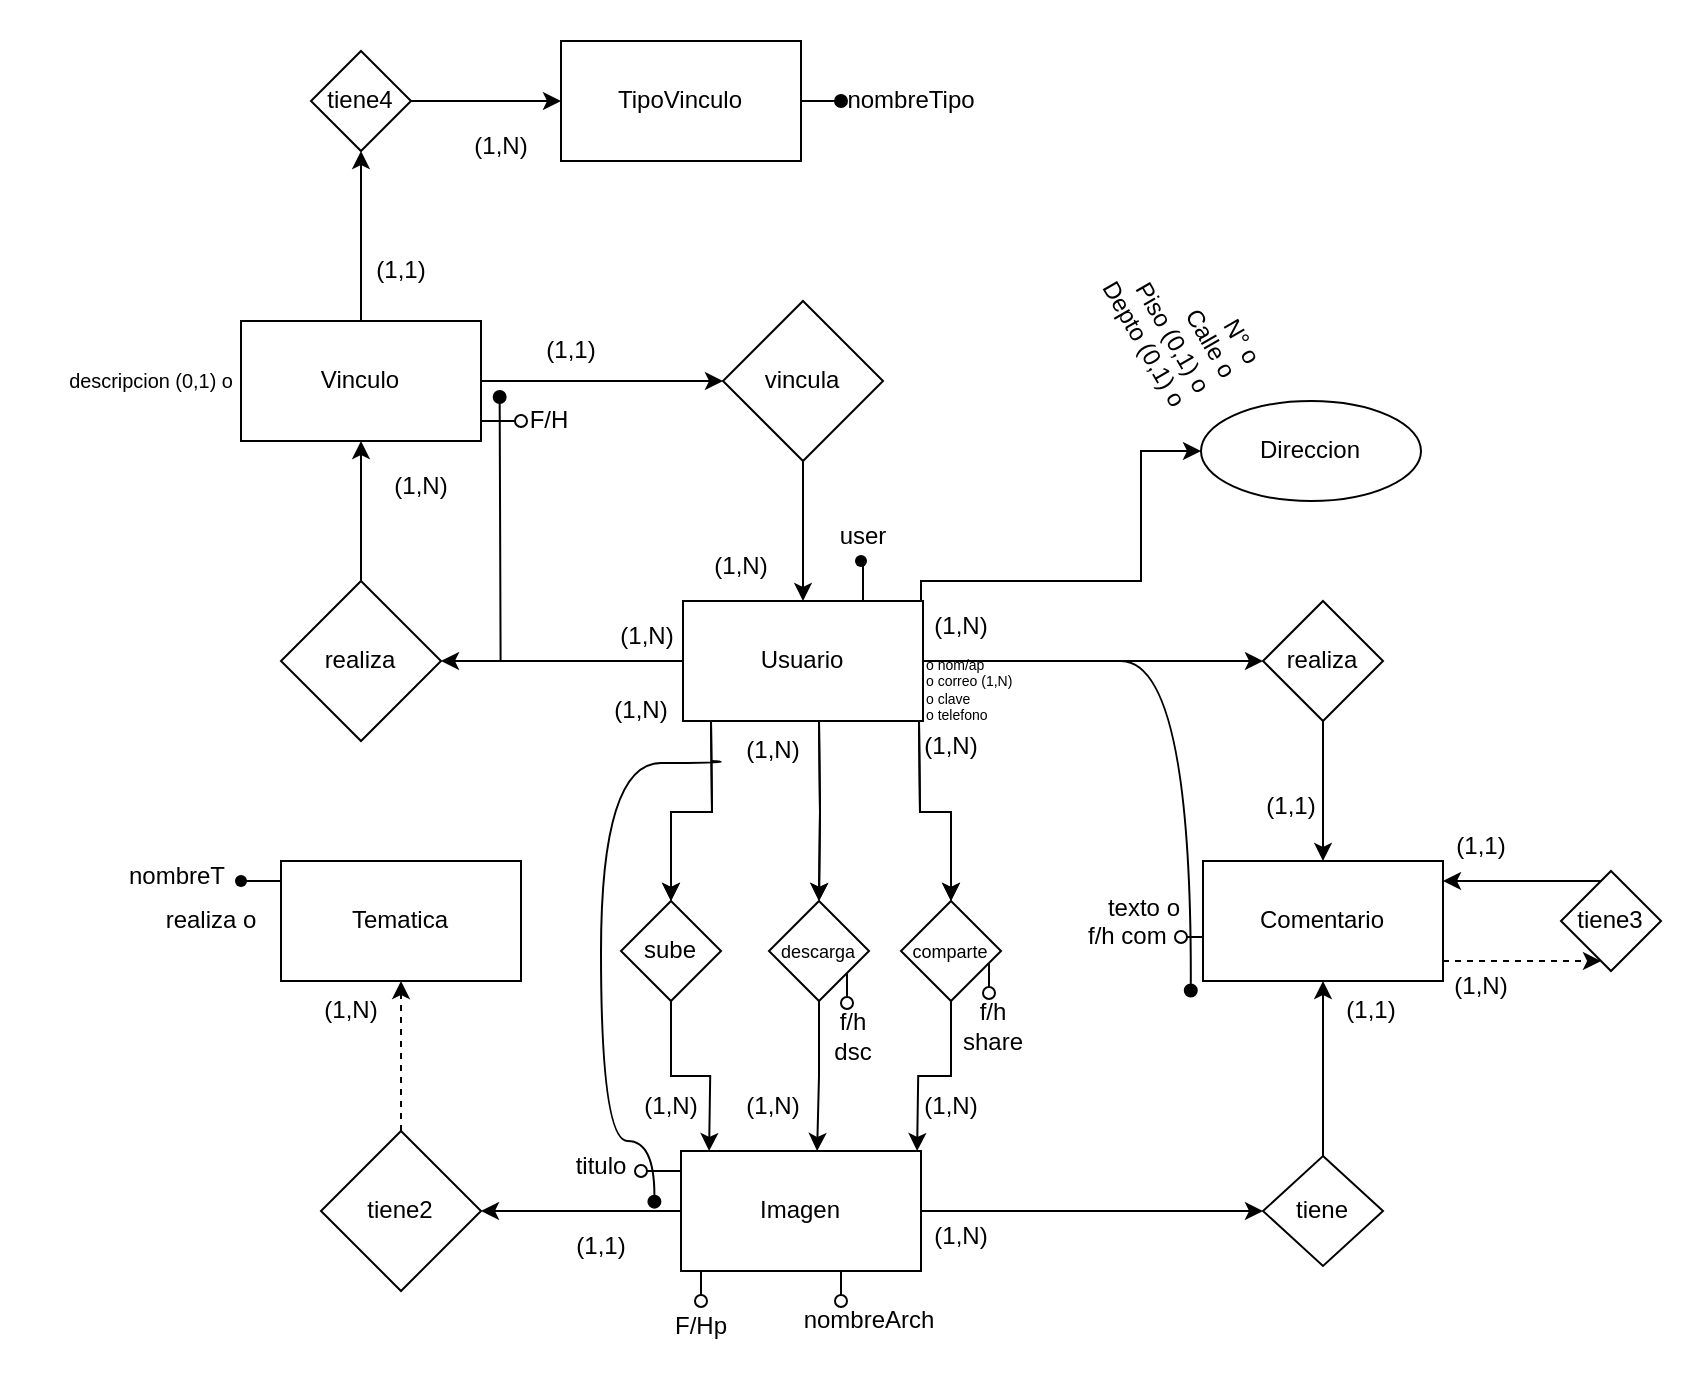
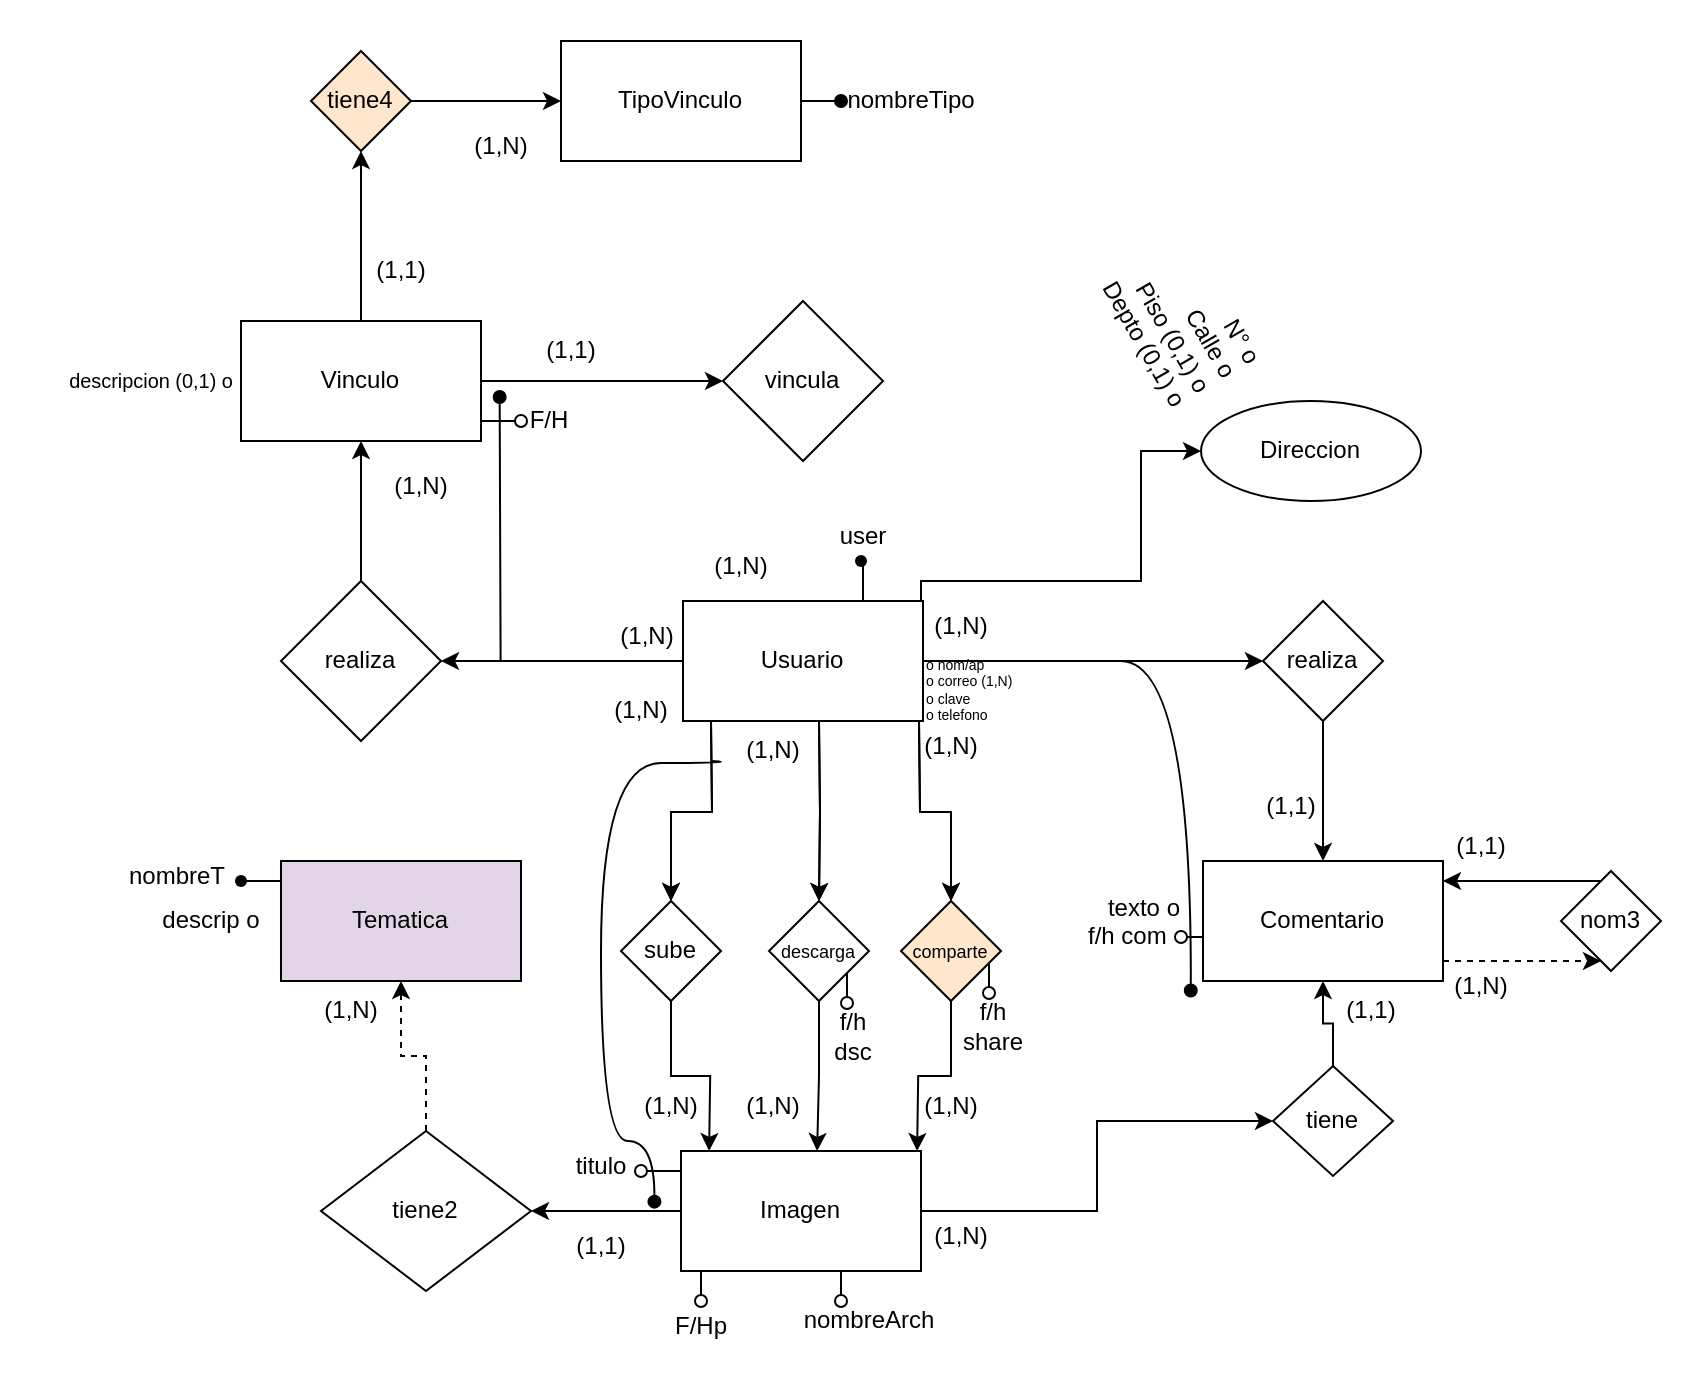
node "tiene4": fillcolor #ffffff -> #ffe6cc
edge "vincula" -> "Usuario": removed
node "realiza o": label "realiza o" -> "descrip o"
node "Tematica": fillcolor #ffffff -> #e1d5e7
node "tiene3": label "tiene3" -> "nom3"
node "comparte": fillcolor #ffffff -> #ffe6cc
node "tiene2": size 160x160 -> 210x160
node "tiene": moved (1323, 1211) -> (1333, 1121)
